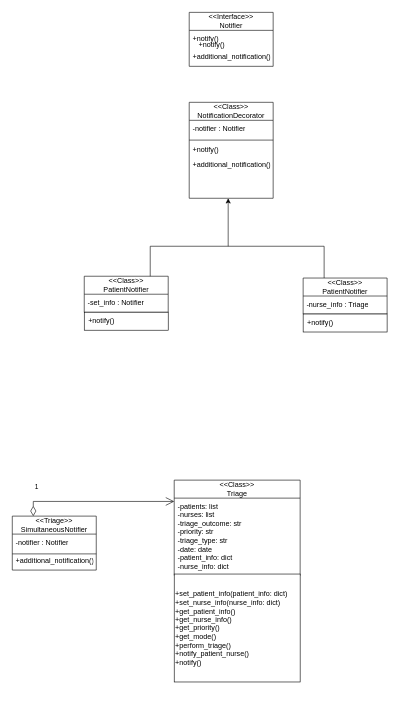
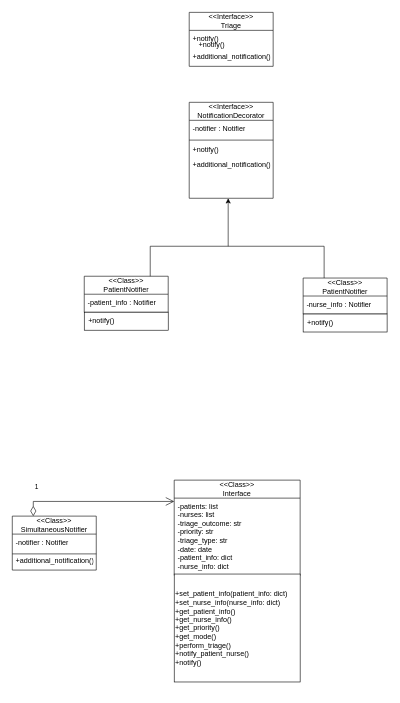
node "<<Interface>> Notifier": label "<<Interface>> Notifier" -> "<<Interface>> Triage"
node "<<Class>> NotificationDecorator": label "<<Class>> NotificationDecorator" -> "<<Interface>> NotificationDecorator"
node "-set_info : Notifier": label "-set_info : Notifier" -> "-patient_info : Notifier"
node "-nurse_info : Triage": label "-nurse_info : Triage" -> "-nurse_info : Notifier"
node "<<Class>> Triage": label "<<Class>> Triage" -> "<<Class>> Interface"
node "<<Triage>> SimultaneousNotifier": label "<<Triage>> SimultaneousNotifier" -> "<<Class>> SimultaneousNotifier"
